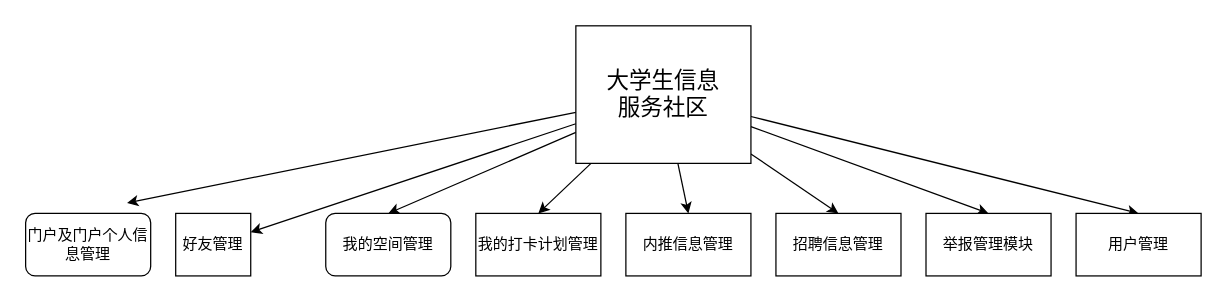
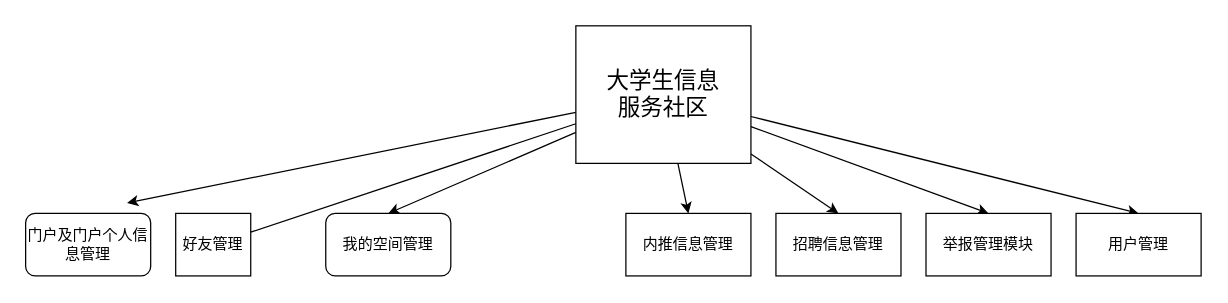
edge "大学生信息 服务社区" -> "我的打卡计划管理": removed
edge "大学生信息 服务社区" -> "好友管理": arrowhead classic -> none
node "我的打卡计划管理": removed
